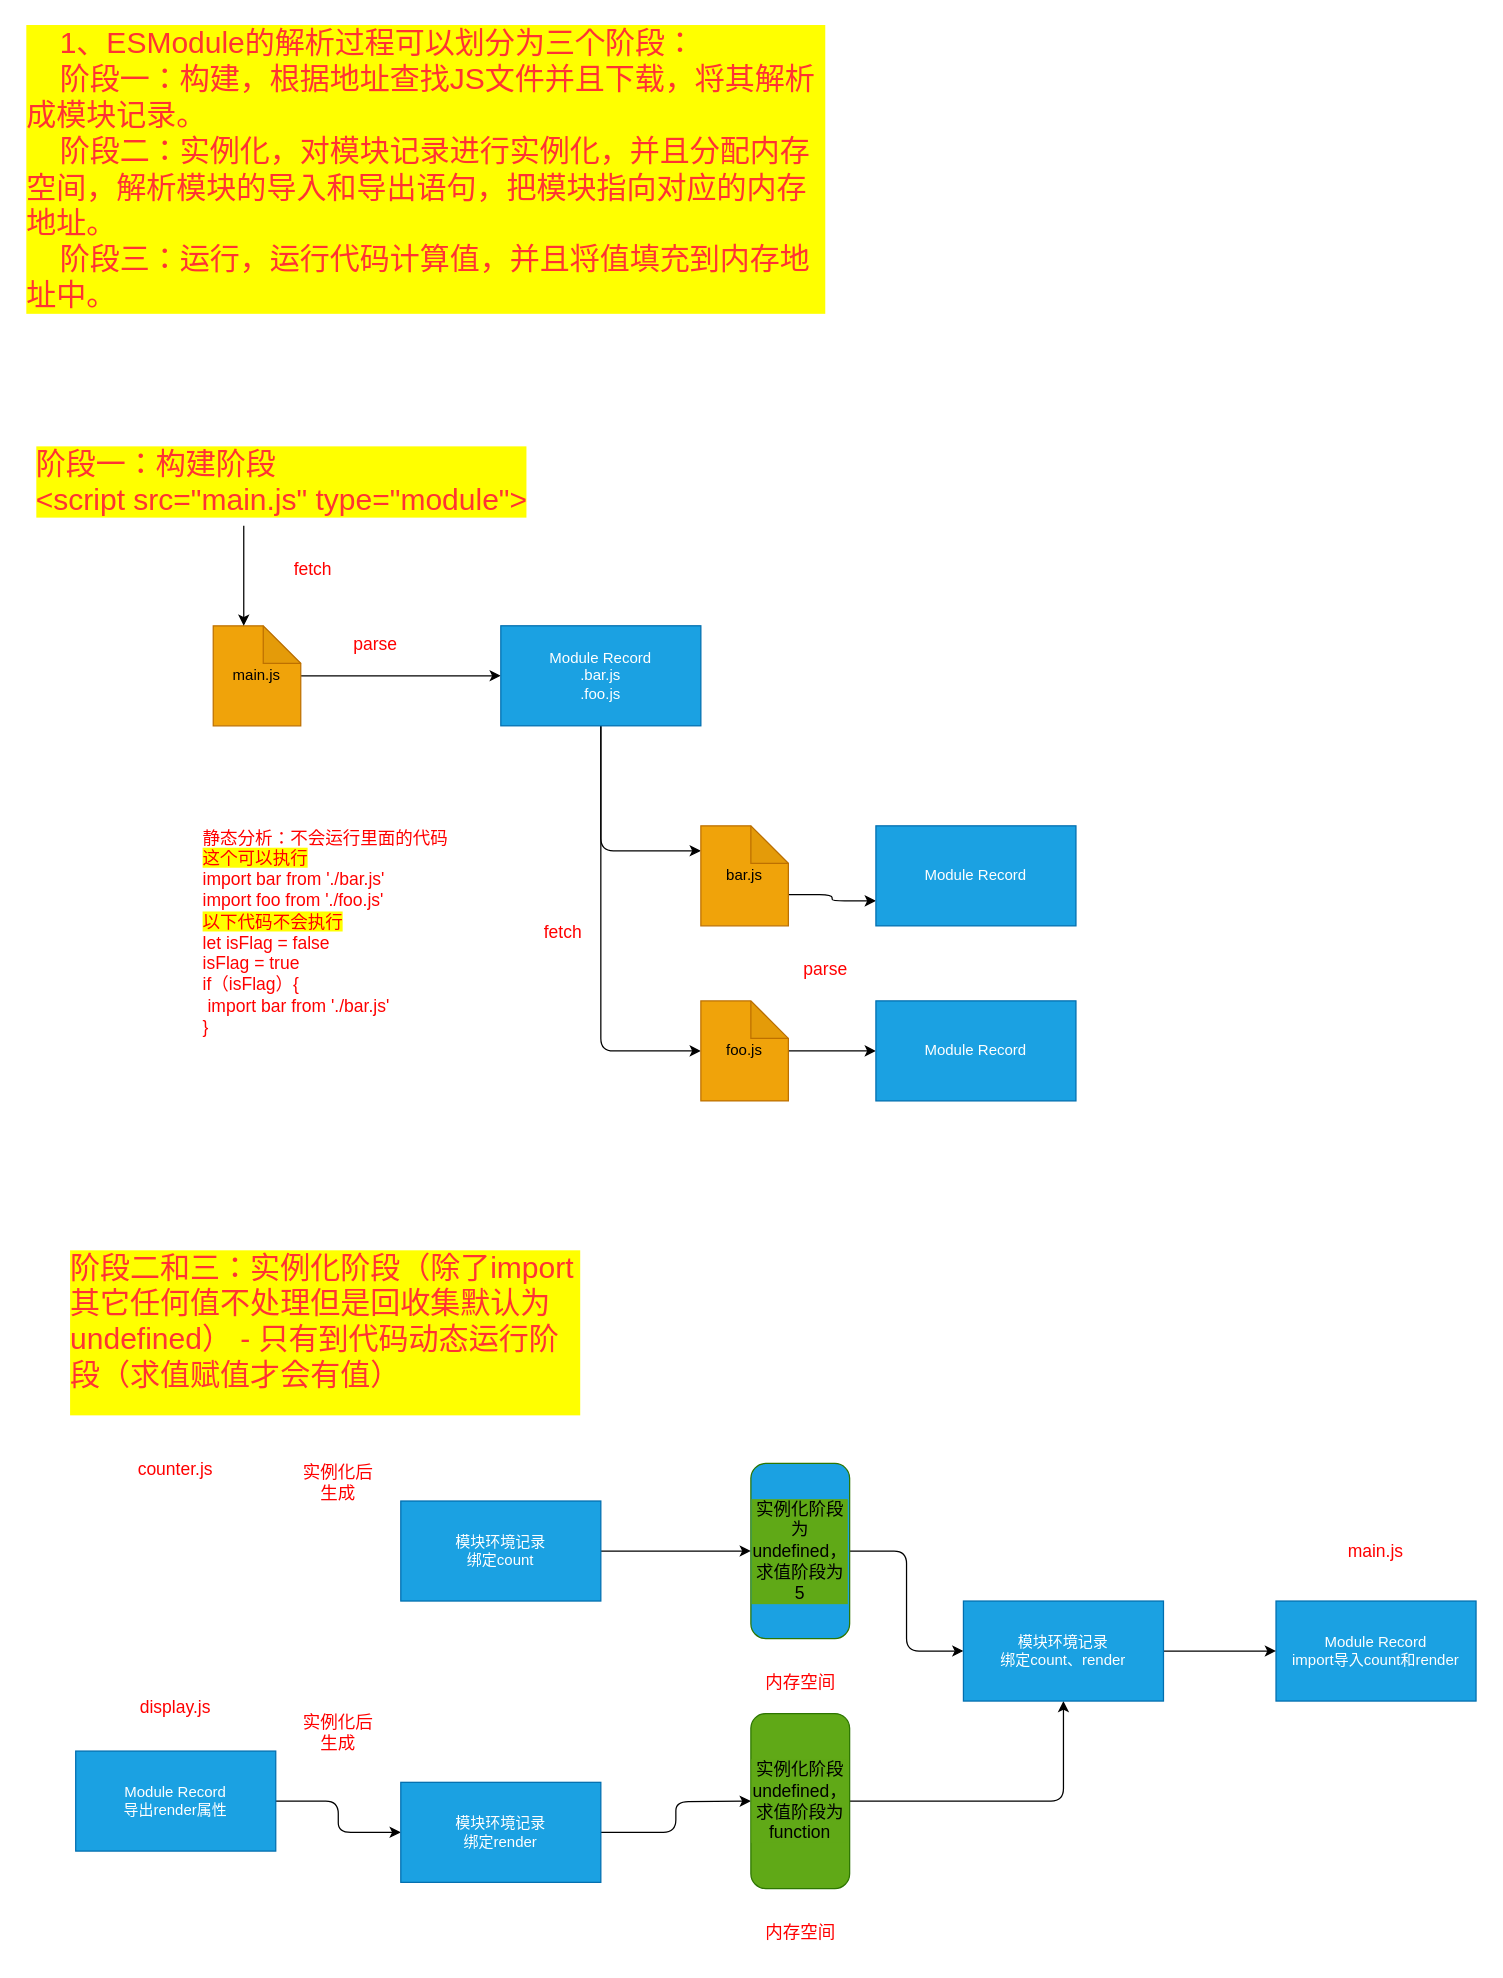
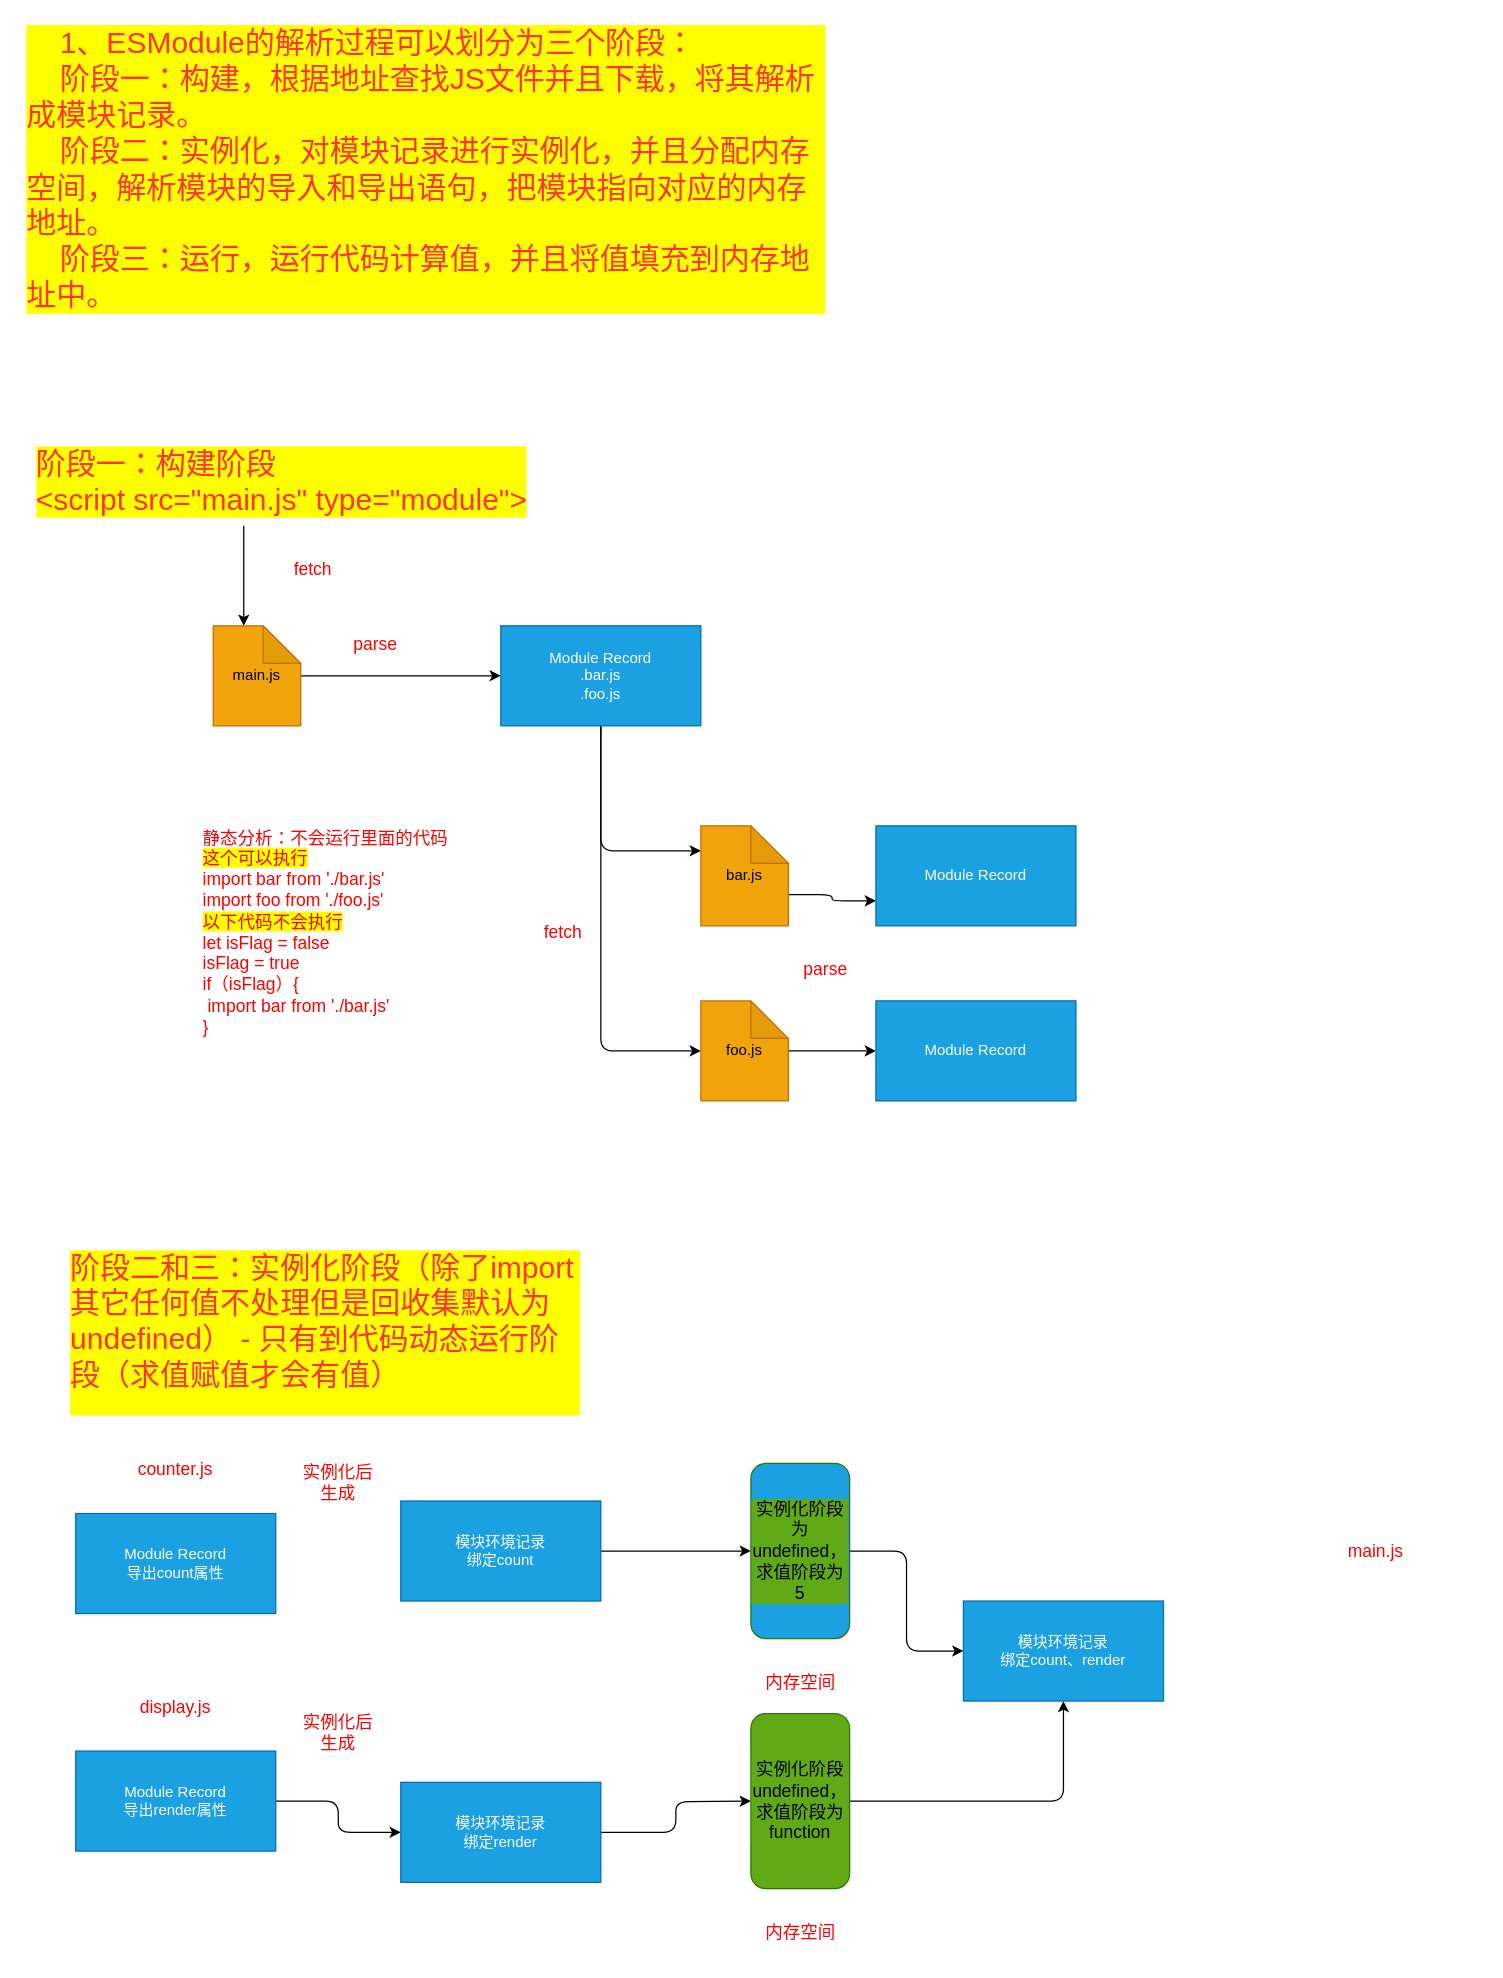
node "Module Record 导出count属性": added
edge "模块环境记录 绑定count、render" -> "Module Record import导入count和render": removed
node "Module Record import导入count和render": removed
